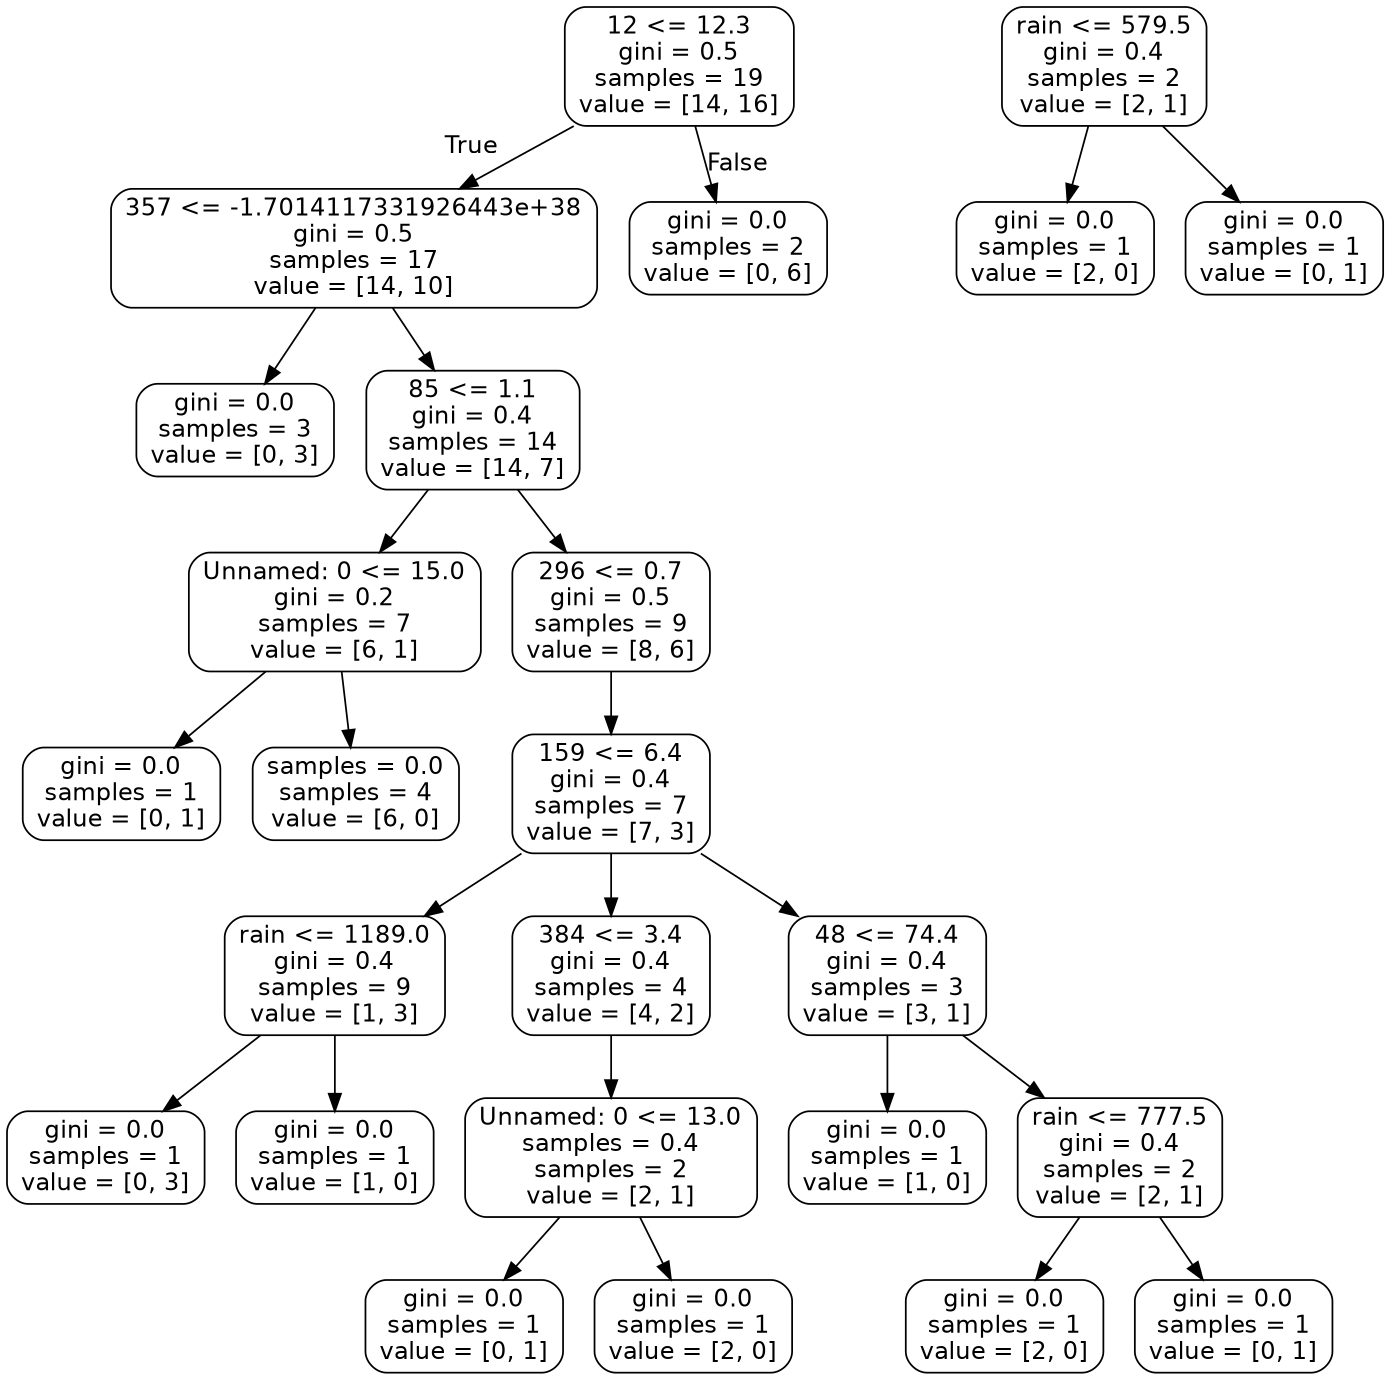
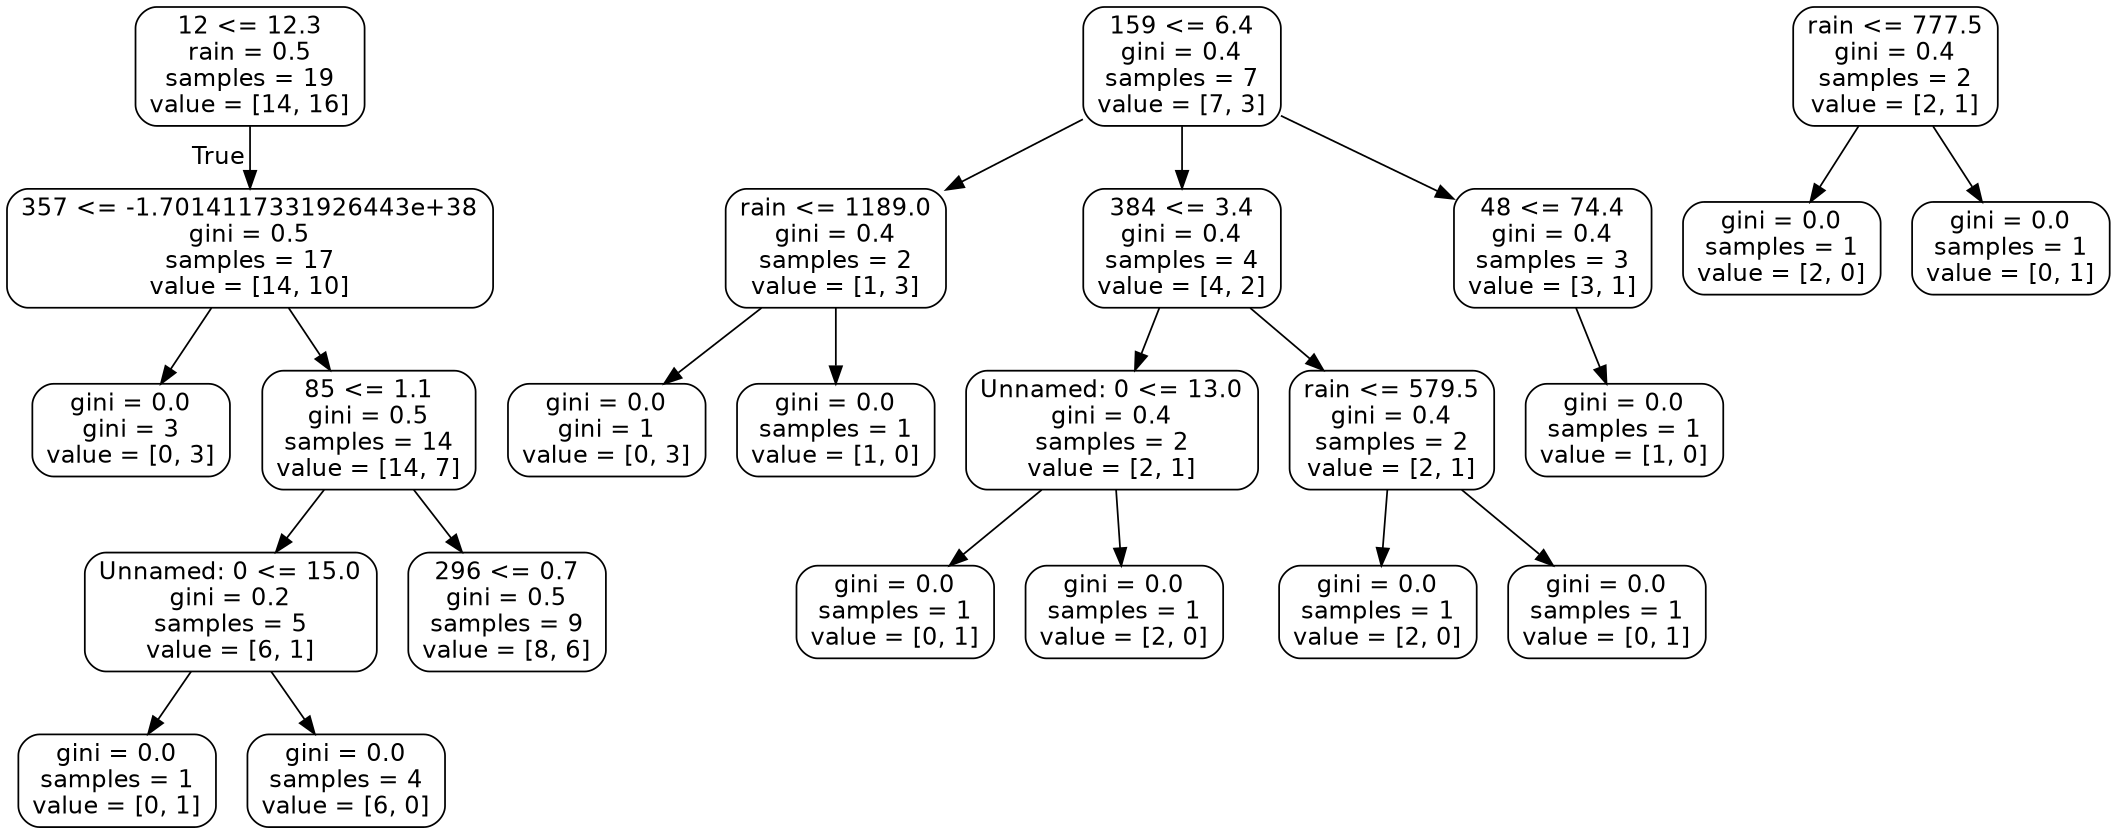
node "12 <= 12.3 gini = 0.5 samples = 19 value = [14, 16]": label "12 <= 12.3 gini = 0.5 samples = 19 value = [14, 16]" -> "12 <= 12.3 rain = 0.5 samples = 19 value = [14, 16]"
node "gini = 0.0 samples = 2 value = [0, 6]": removed
edge "384 <= 3.4 gini = 0.4 samples = 4 value = [4, 2]" -> "rain <= 579.5 gini = 0.4 samples = 2 value = [2, 1]": added
node "gini = 0.0 samples = 3 value = [0, 3]": label "gini = 0.0 samples = 3 value = [0, 3]" -> "gini = 0.0 gini = 3 value = [0, 3]"
node "85 <= 1.1 gini = 0.4 samples = 14 value = [14, 7]": label "85 <= 1.1 gini = 0.4 samples = 14 value = [14, 7]" -> "85 <= 1.1 gini = 0.5 samples = 14 value = [14, 7]"
node "Unnamed: 0 <= 15.0 gini = 0.2 samples = 7 value = [6, 1]": label "Unnamed: 0 <= 15.0 gini = 0.2 samples = 7 value = [6, 1]" -> "Unnamed: 0 <= 15.0 gini = 0.2 samples = 5 value = [6, 1]"
edge "296 <= 0.7 gini = 0.5 samples = 9 value = [8, 6]" -> "159 <= 6.4 gini = 0.4 samples = 7 value = [7, 3]": removed
node "samples = 0.0 samples = 4 value = [6, 0]": label "samples = 0.0 samples = 4 value = [6, 0]" -> "gini = 0.0 samples = 4 value = [6, 0]"
node "rain <= 1189.0 gini = 0.4 samples = 9 value = [1, 3]": label "rain <= 1189.0 gini = 0.4 samples = 9 value = [1, 3]" -> "rain <= 1189.0 gini = 0.4 samples = 2 value = [1, 3]"
edge "48 <= 74.4 gini = 0.4 samples = 3 value = [3, 1]" -> "rain <= 777.5 gini = 0.4 samples = 2 value = [2, 1]": removed
node "gini = 0.0 samples = 1 value = [0, 3]": label "gini = 0.0 samples = 1 value = [0, 3]" -> "gini = 0.0 gini = 1 value = [0, 3]"
node "Unnamed: 0 <= 13.0 samples = 0.4 samples = 2 value = [2, 1]": label "Unnamed: 0 <= 13.0 samples = 0.4 samples = 2 value = [2, 1]" -> "Unnamed: 0 <= 13.0 gini = 0.4 samples = 2 value = [2, 1]"
